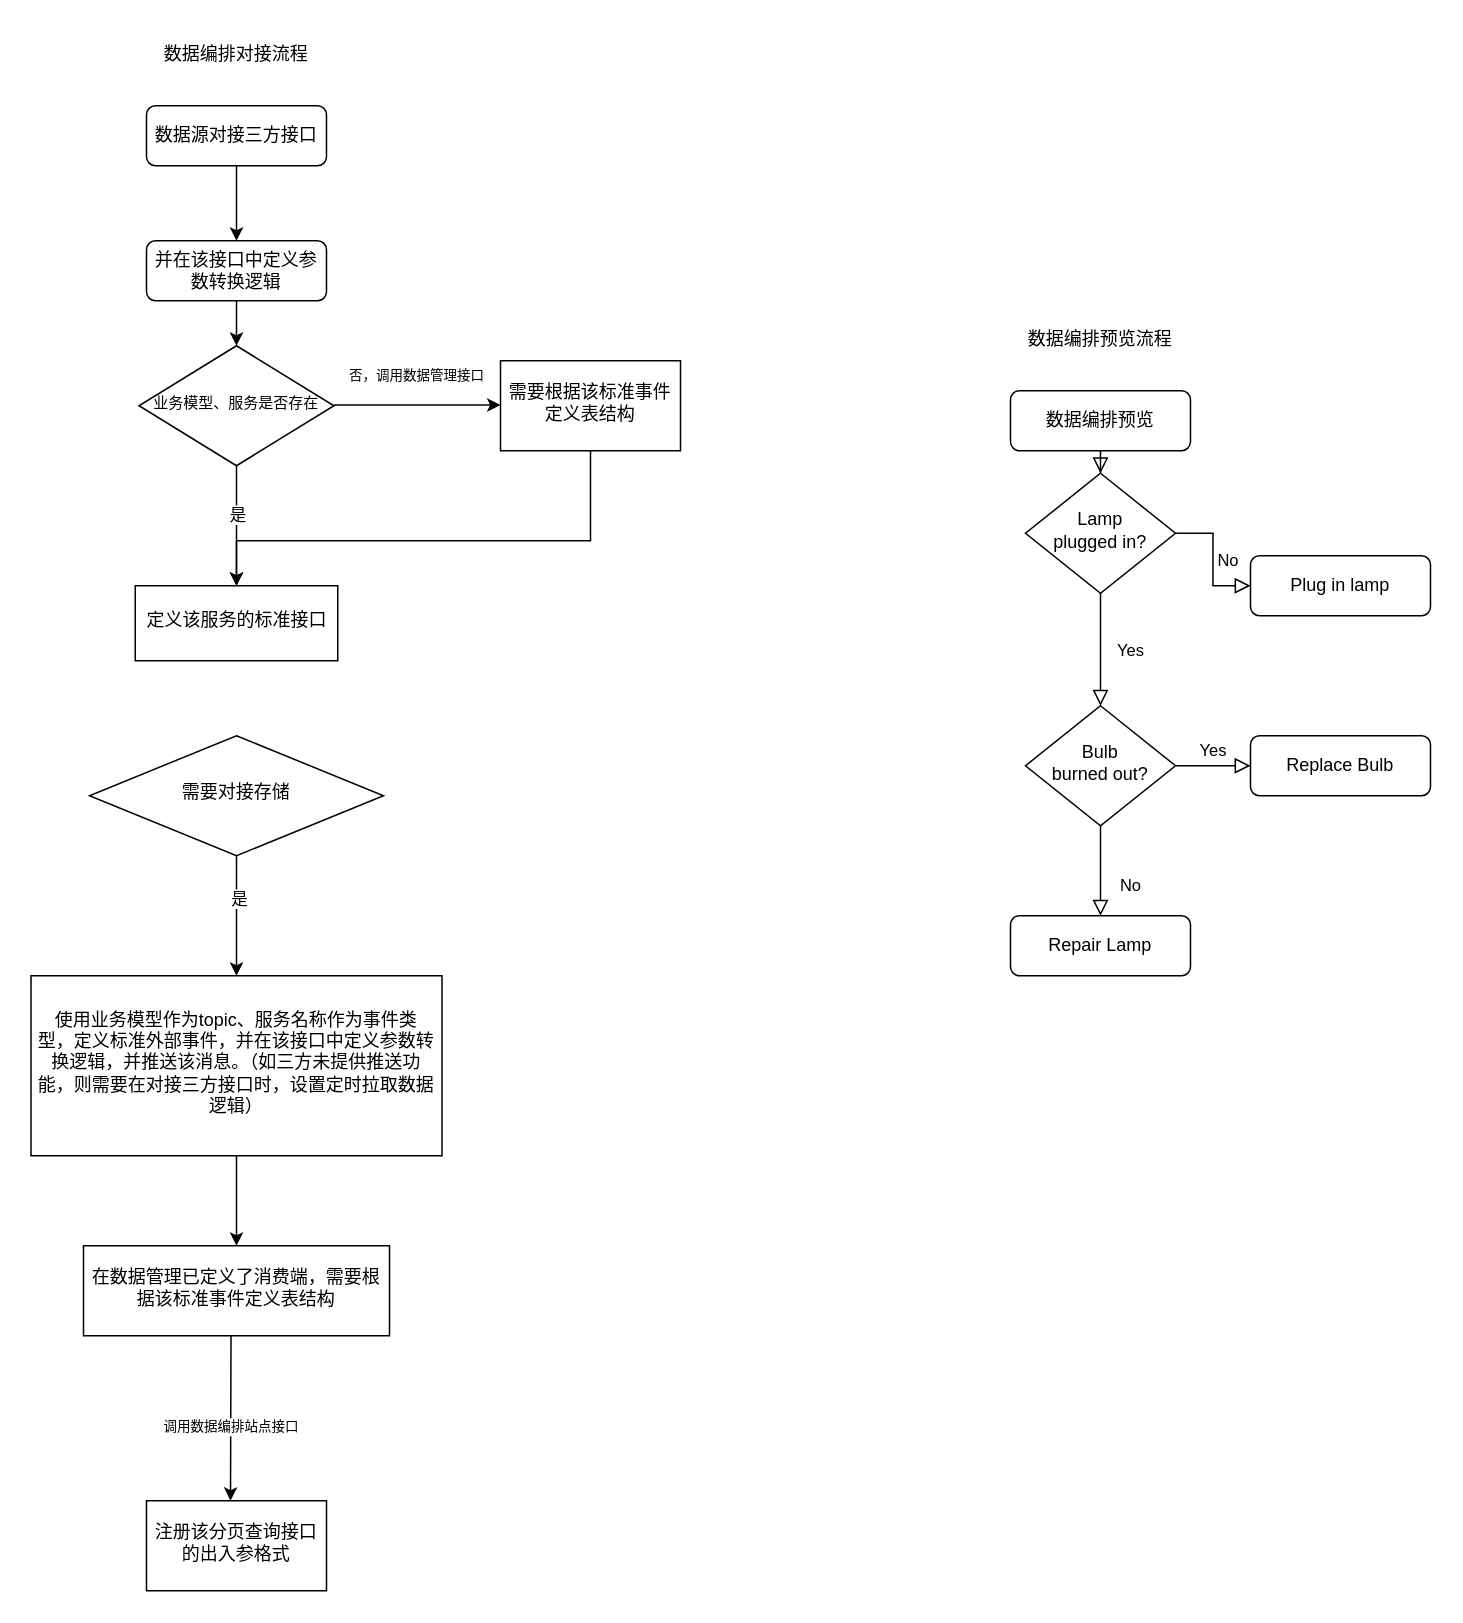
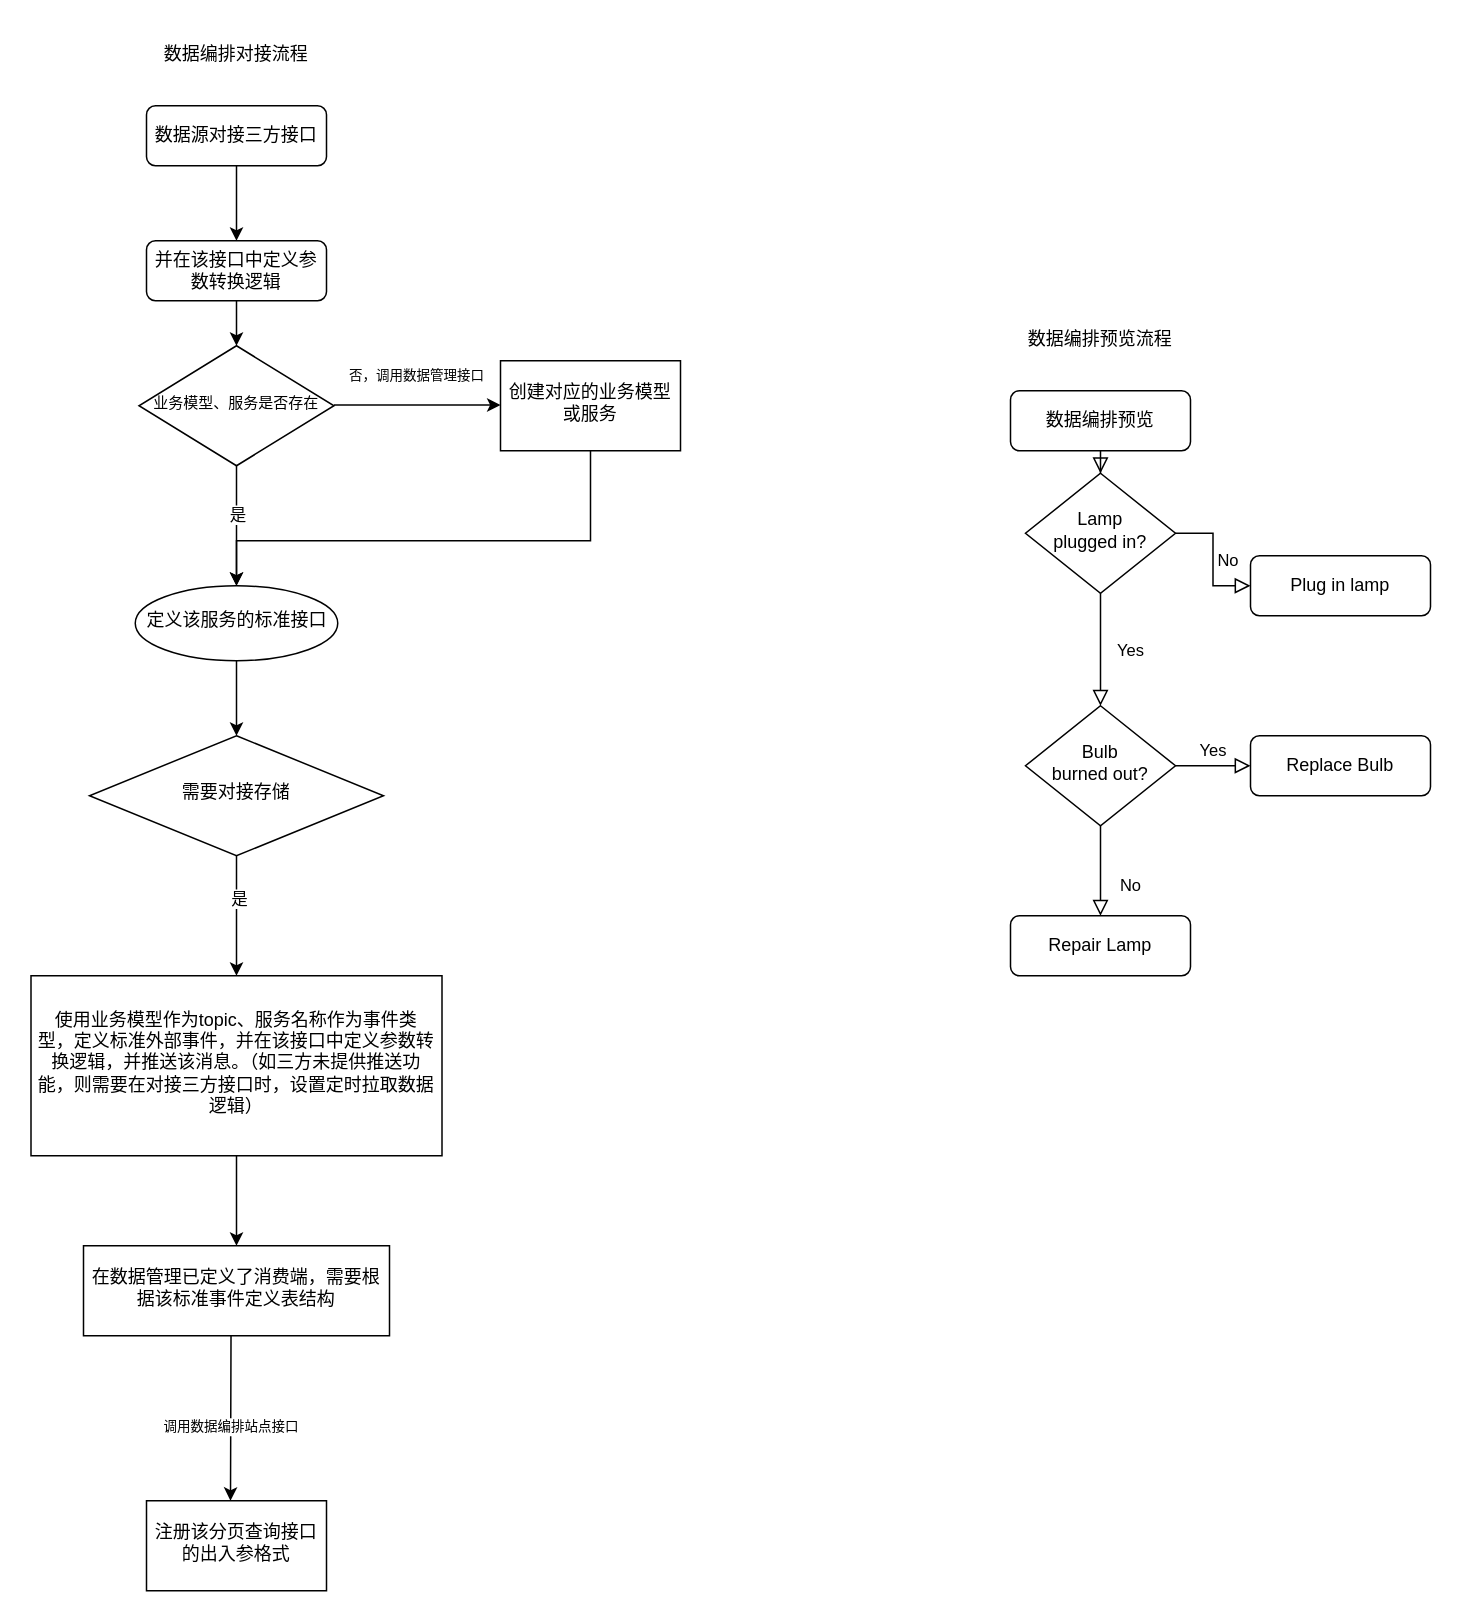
node "需要根据该标准事件定义表结构": label "需要根据该标准事件定义表结构" -> "创建对应的业务模型或服务"
node "定义该服务的标准接口": shape rectangle -> ellipse
edge "定义该服务的标准接口" -> "需要对接存储": added
